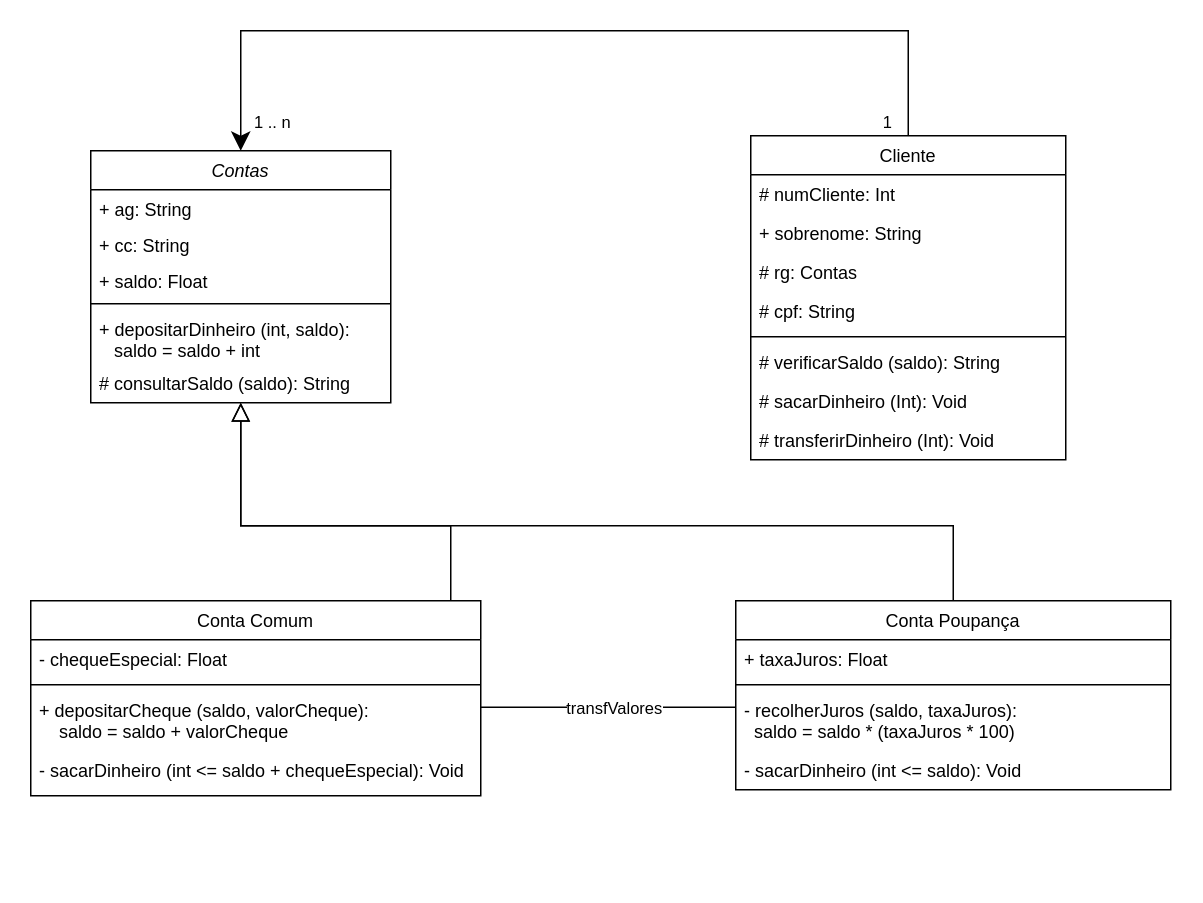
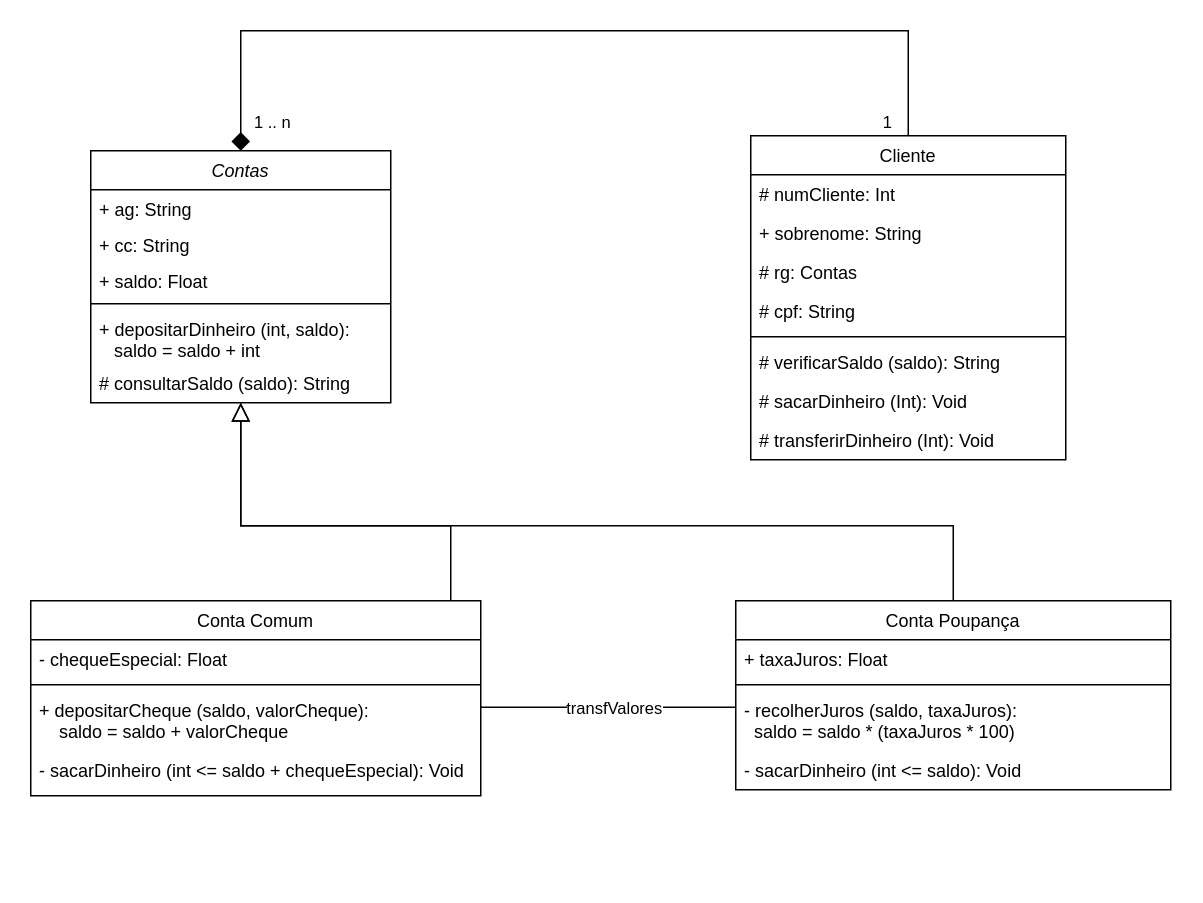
edge "Cliente" -> "Contas": arrowhead classic -> diamond
